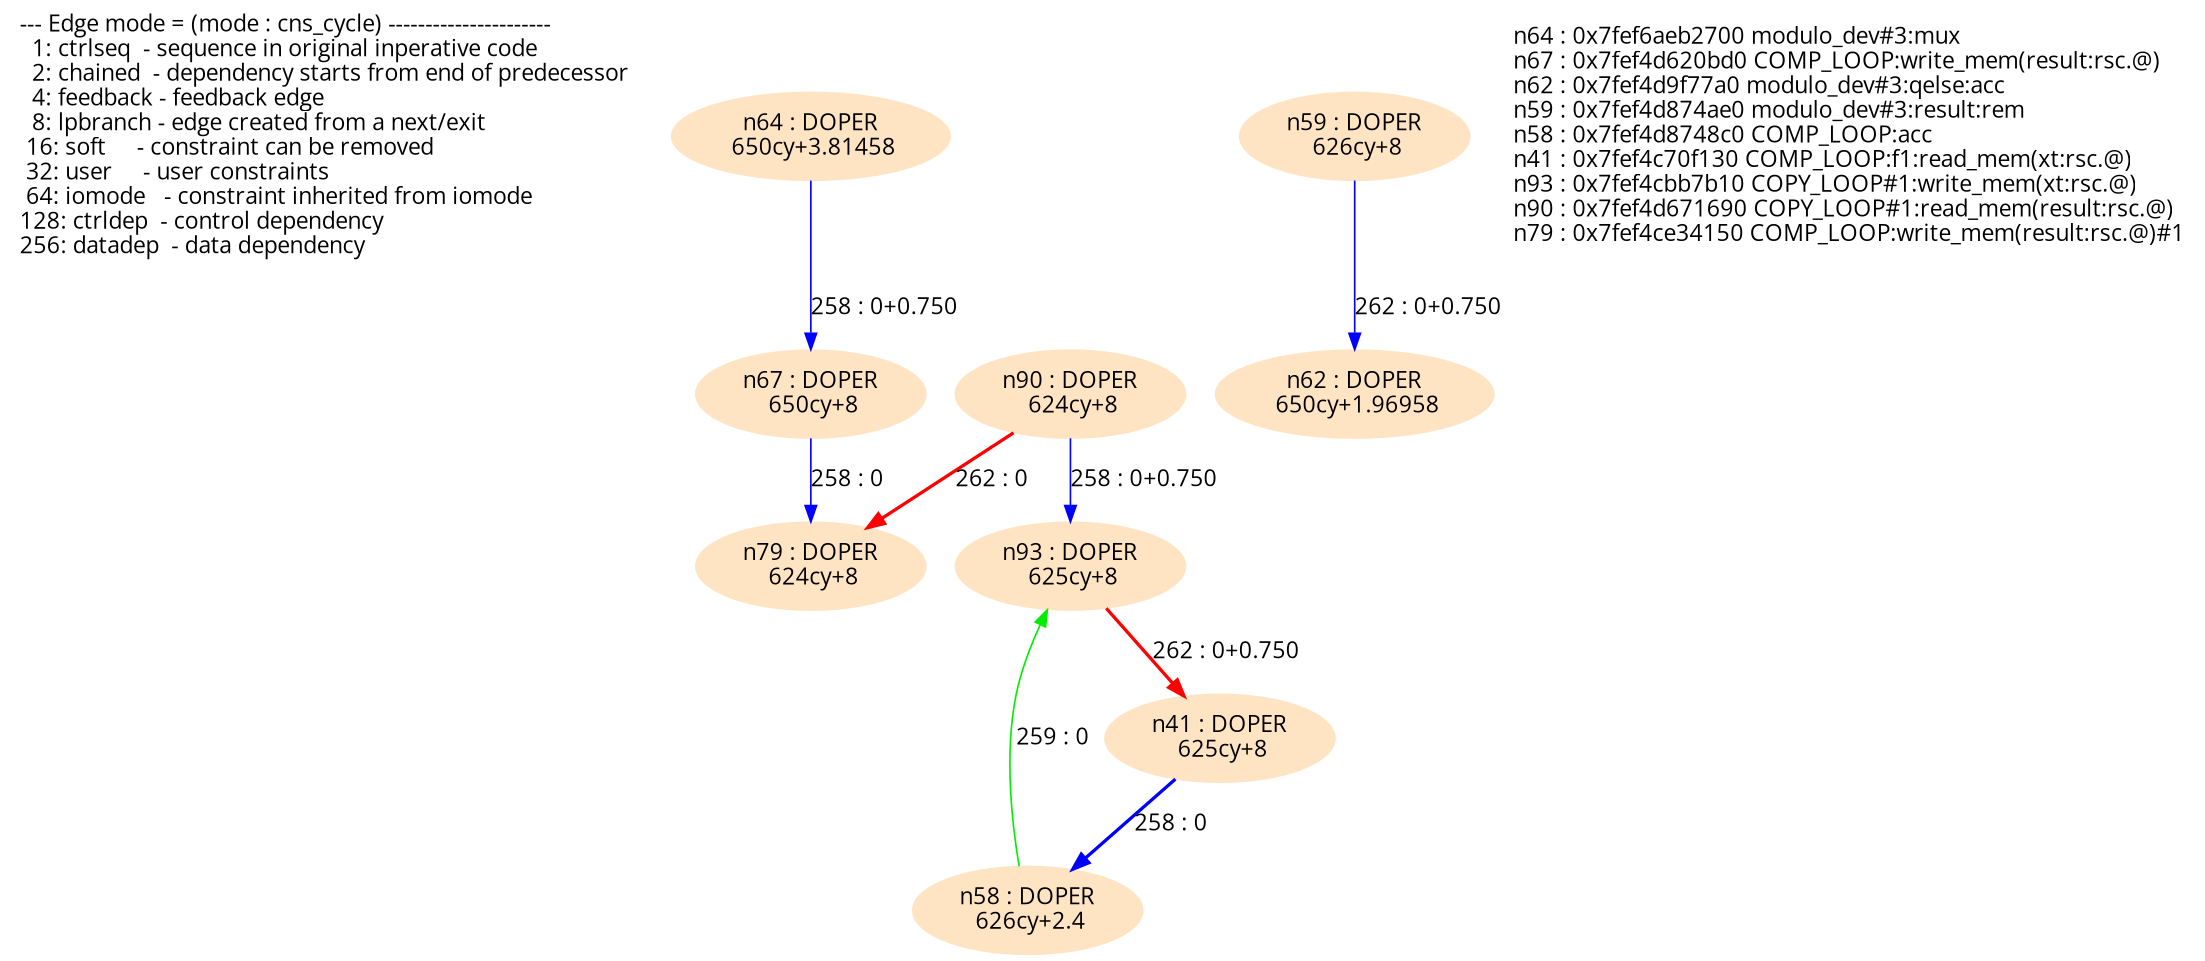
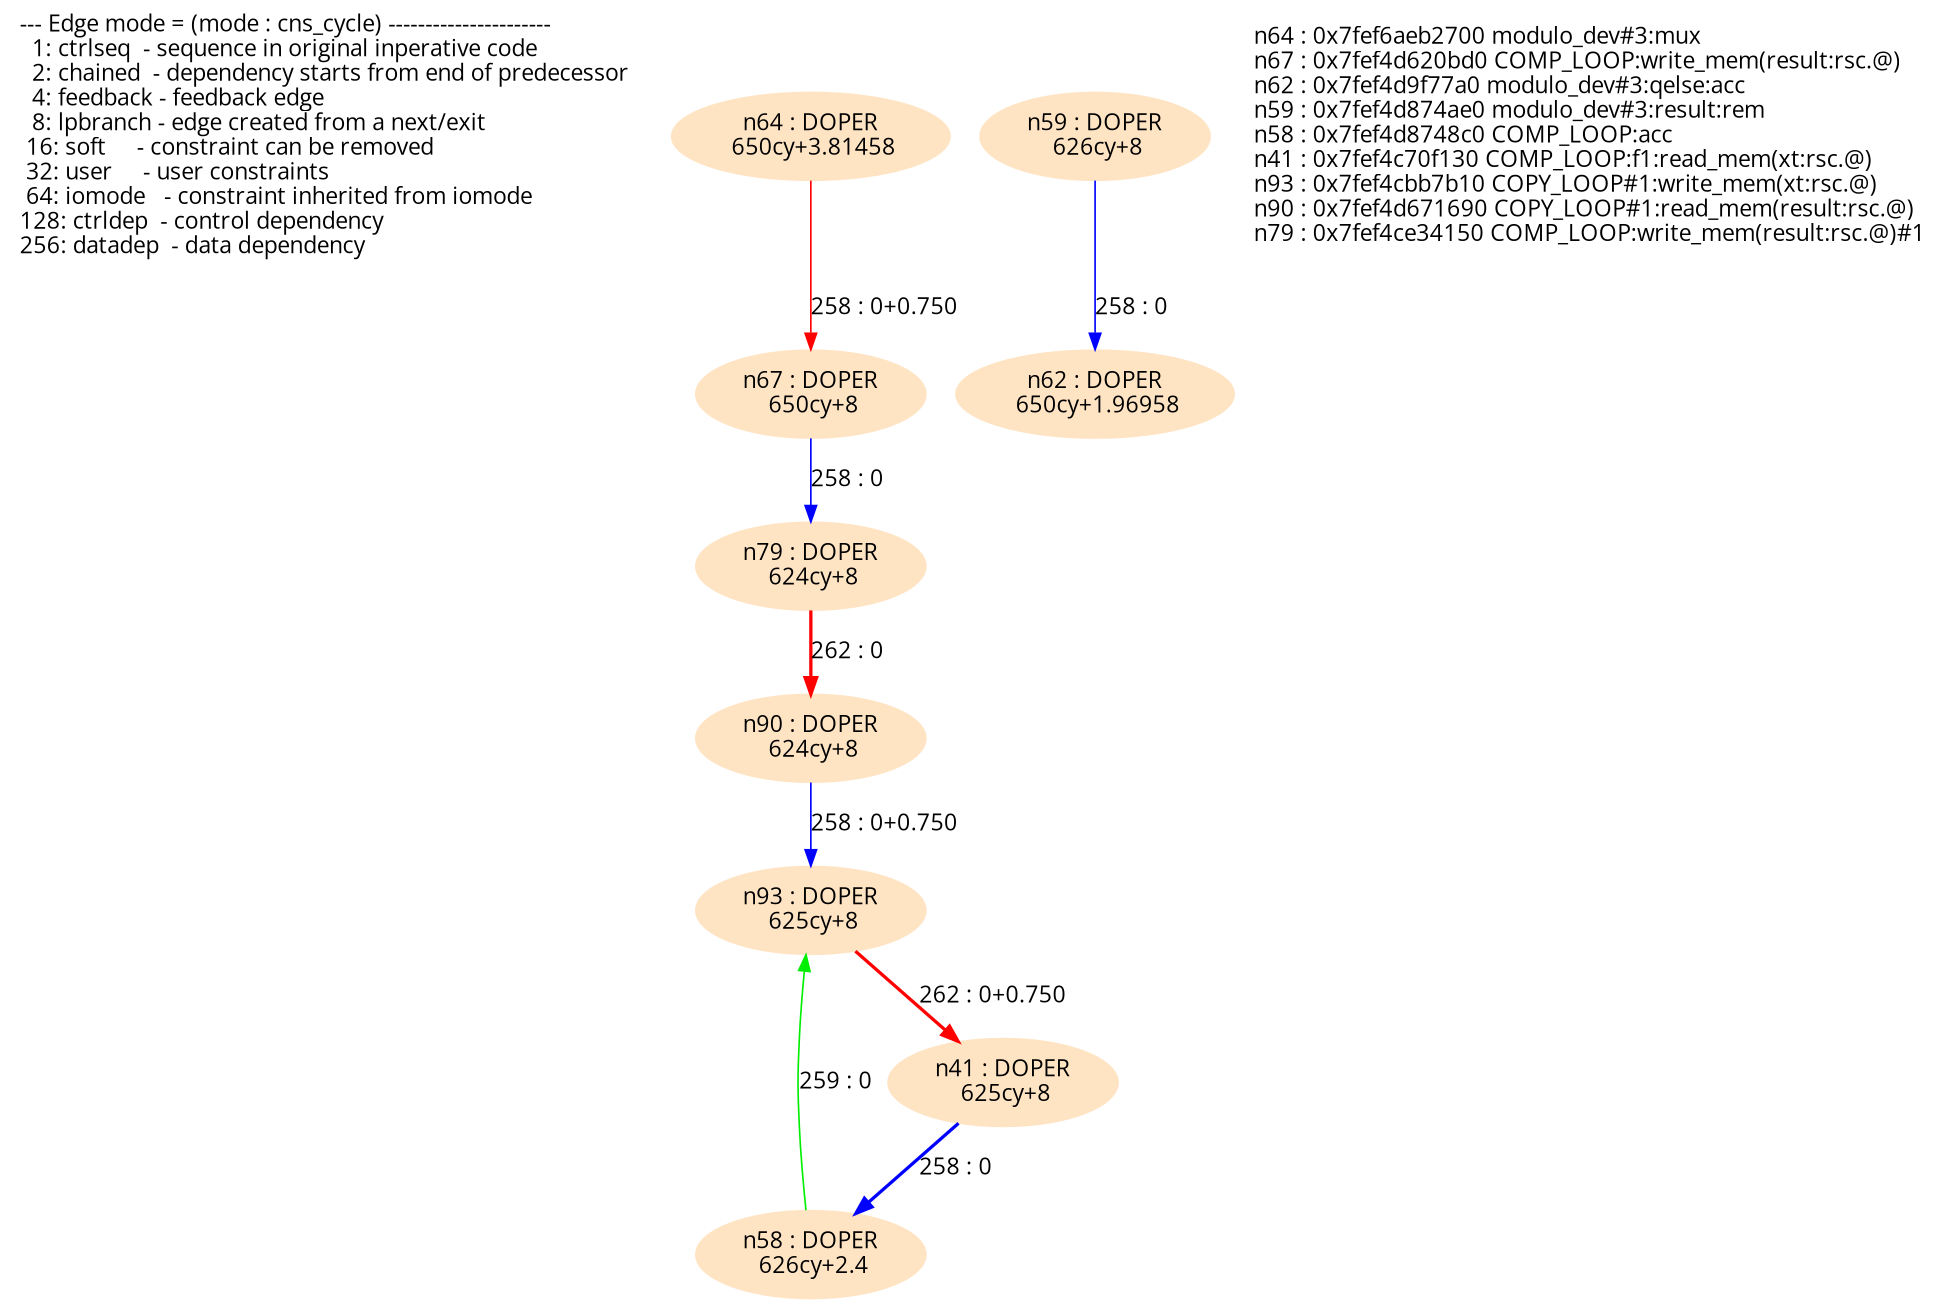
edge "n64 : DOPER 650cy+3.81458" -> "n67 : DOPER 650cy+8": color blue -> red
edge "n59 : DOPER 626cy+8" -> "n62 : DOPER 650cy+1.96958": label "262 : 0+0.750" -> "258 : 0"
edge "n90 : DOPER 624cy+8" -> "n79 : DOPER 624cy+8": reversed
